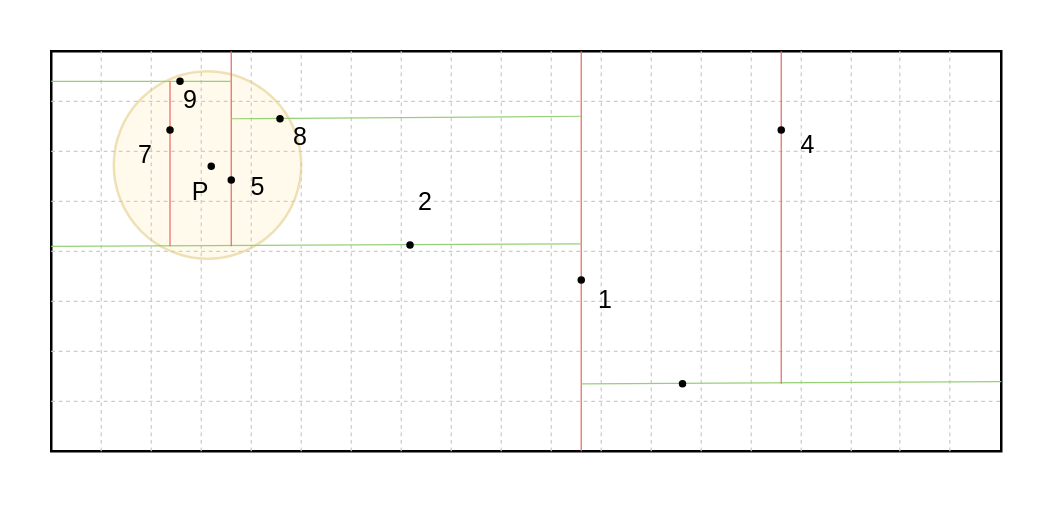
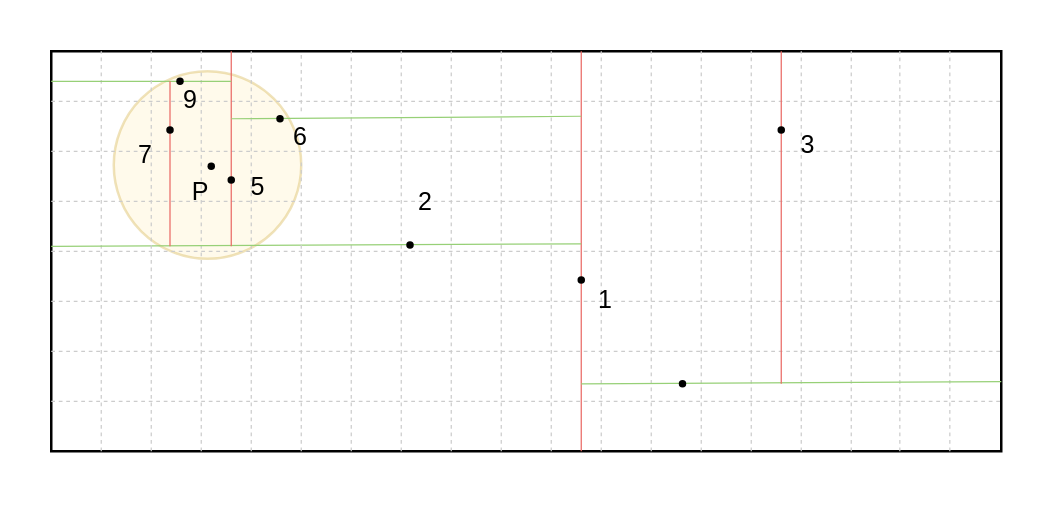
node "8": label "8" -> "6"
node "4": label "4" -> "3"
